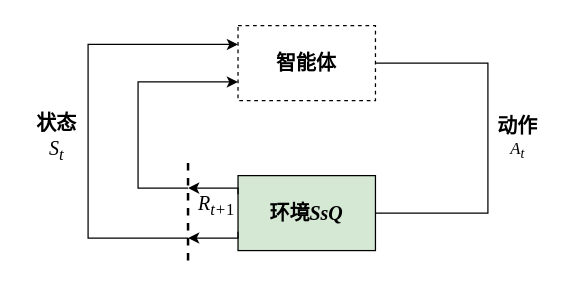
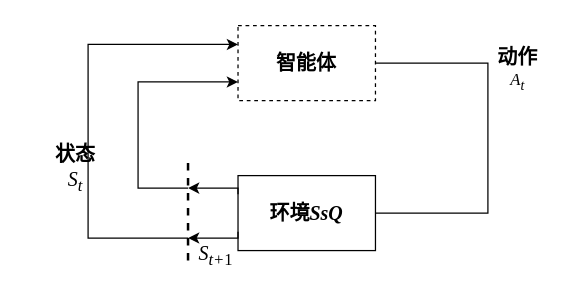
node "状态 St": moved (57, 138) -> (76, 169)
node "动作 At": moved (518, 138) -> (518, 69)
node "Rt+1": removed
node "环境SsQ": fillcolor #d5e8d4 -> #ffffff
node "St+1": added
